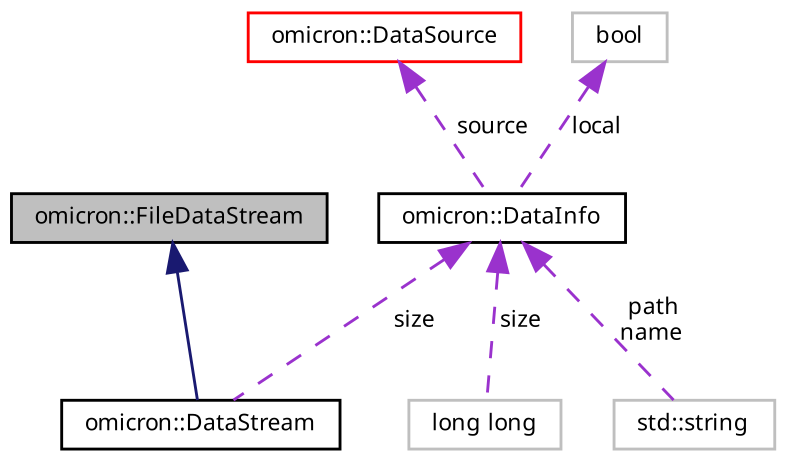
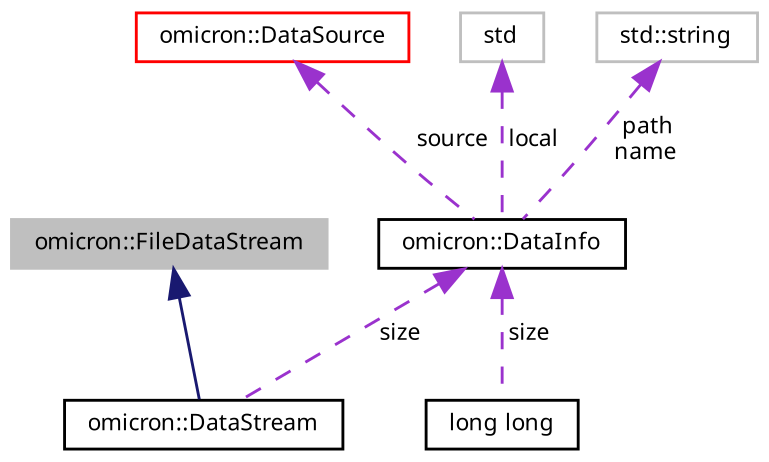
node "bool": label "bool" -> "std"
node "omicron::FileDataStream": color black -> grey75
edge "std::string" -> "omicron::DataInfo": reversed
node "long long": color grey75 -> black
